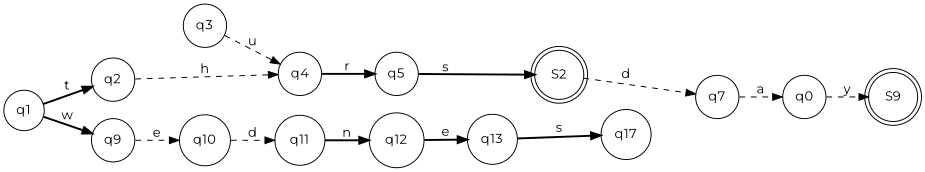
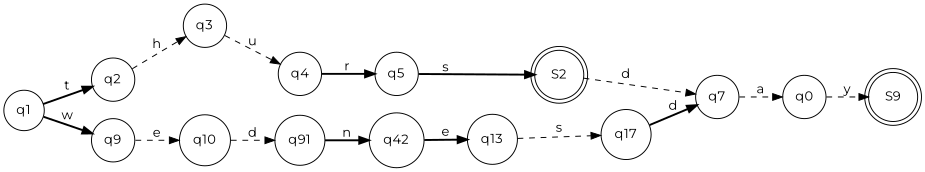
edge "q2" -> "q4": now "q2" -> "q3"
edge "q17" -> "q7": added, label "d"
edge "q13" -> "q17": style bold -> dashed
node "q11": label "q11" -> "q91"
node "q12": label "q12" -> "q42"
